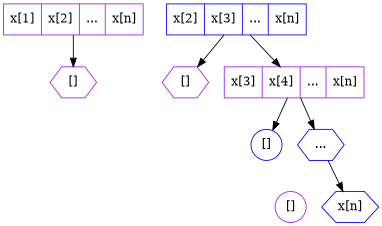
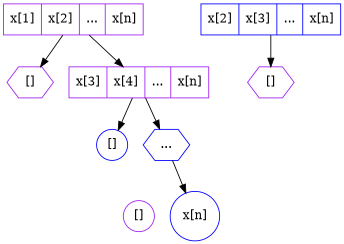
edge "x[2]" -> "x[3]": now "x[1]" -> "x[3]"
node "x[n]": shape hexagon -> circle
